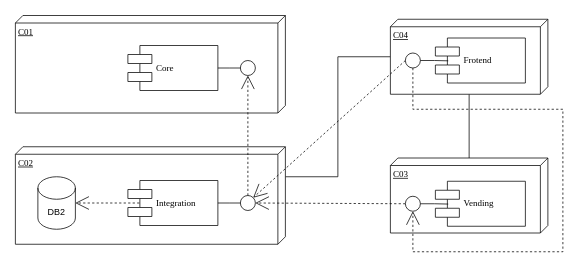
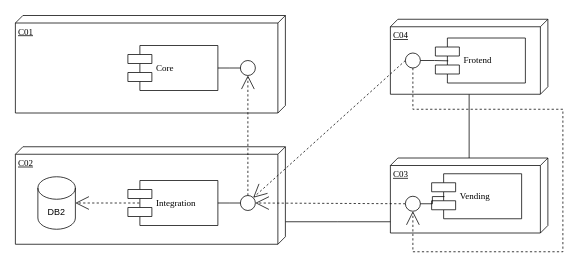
edge "C04" -- "C02": removed
node "Vending": moved (480, 204) -> (477, 196)
edge "C02" -- "C03": added
